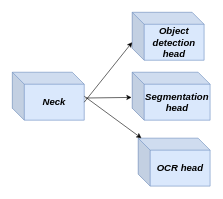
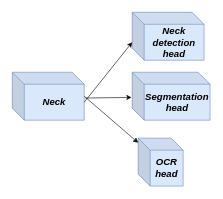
node "Object detection head": label "Object detection head" -> "Neck detection head"
node "OCR head": size 72x48 -> 45x48
